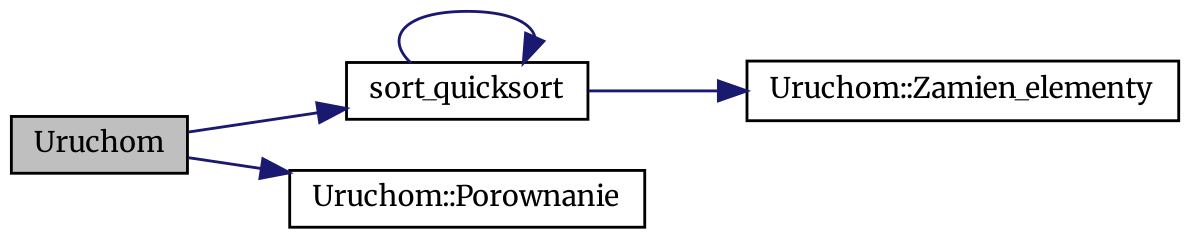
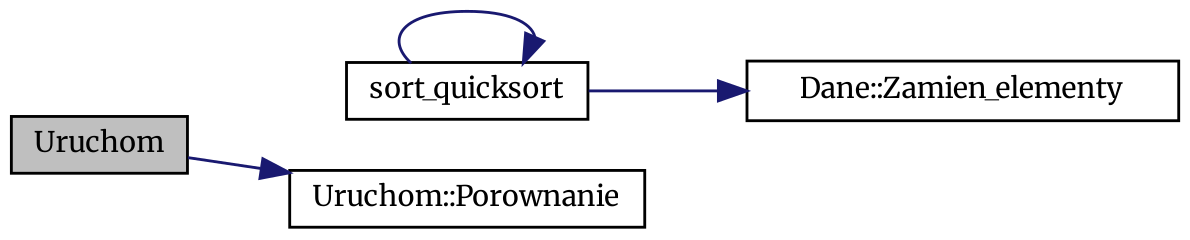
node "Uruchom::Zamien_elementy": label "Uruchom::Zamien_elementy" -> "Dane::Zamien_elementy"
edge "Uruchom" -> "sort_quicksort": removed
